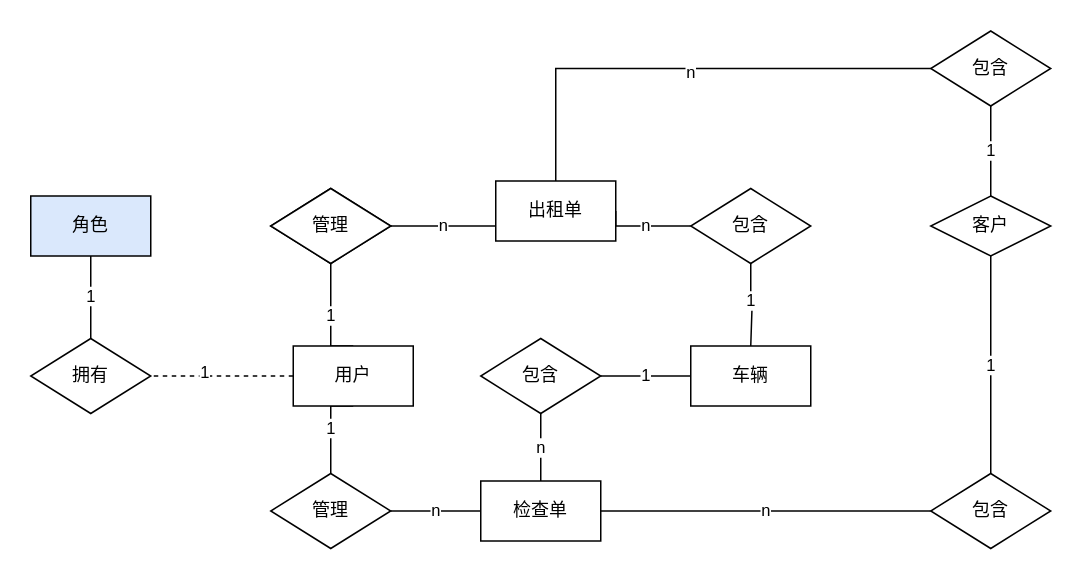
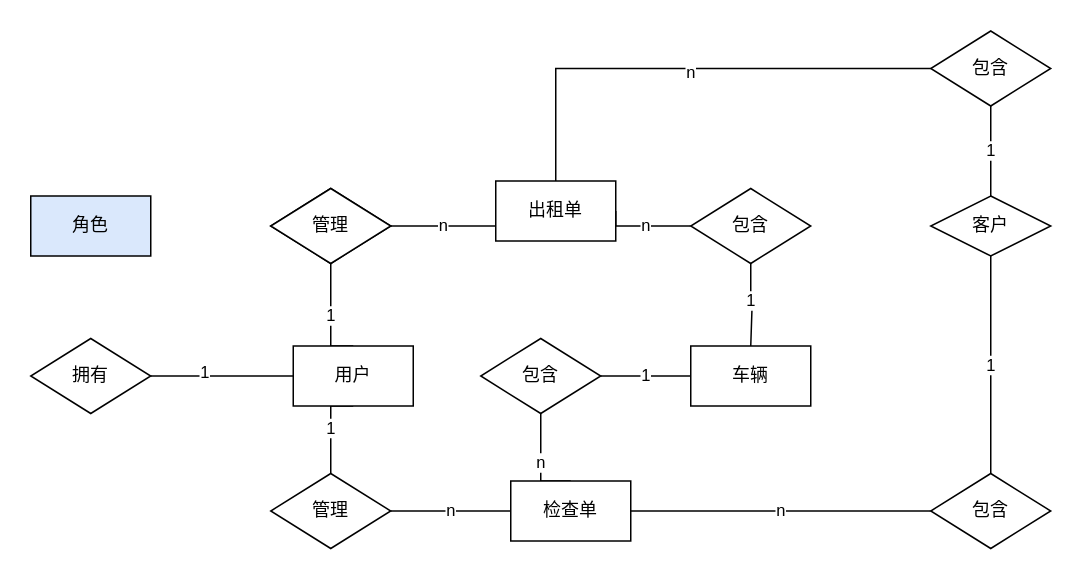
edge "角色" -- "拥有": removed, label "1"
edge "拥有" -- "用户": style dashed -> solid
node "检查单": moved (541, 511) -> (571, 511)
